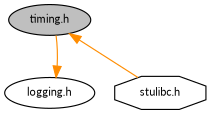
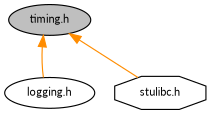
edge "timing.h" -> "logging.h": reversed
